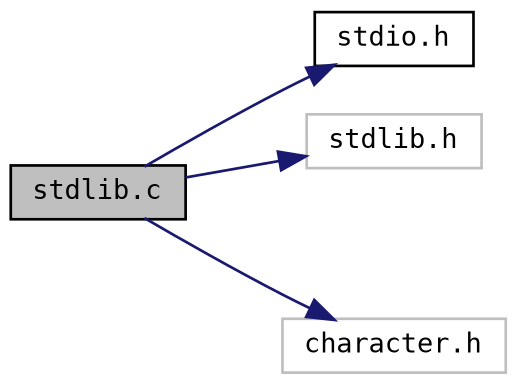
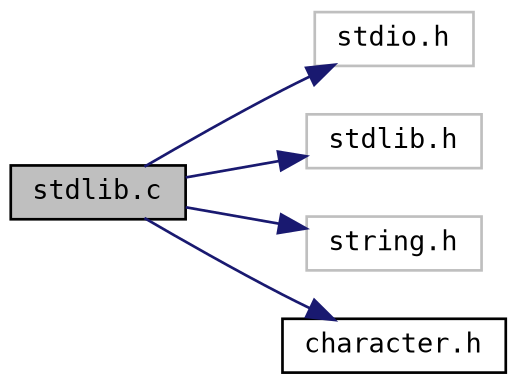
node "stdio.h": color black -> grey75
node "string.h": added
node "character.h": color grey75 -> black
